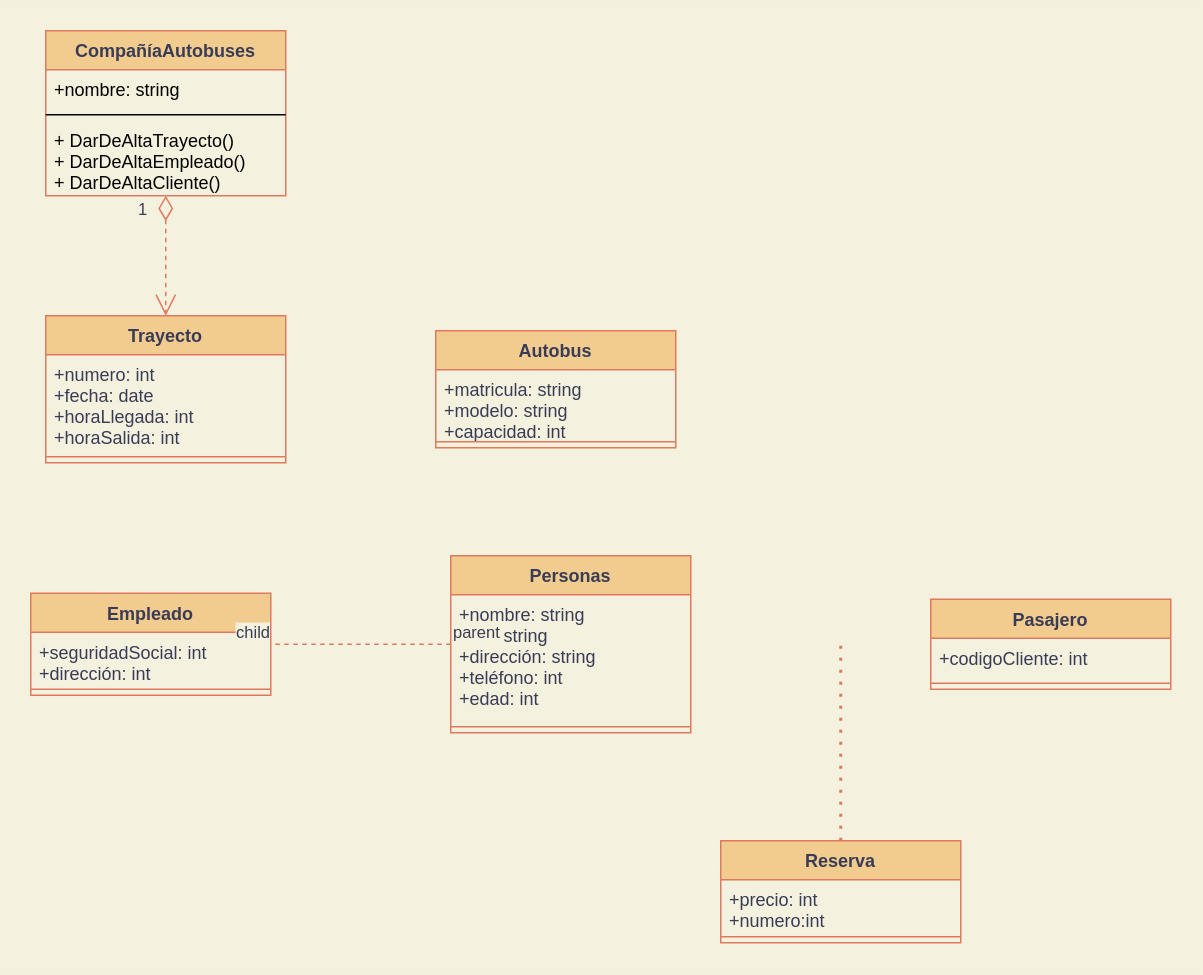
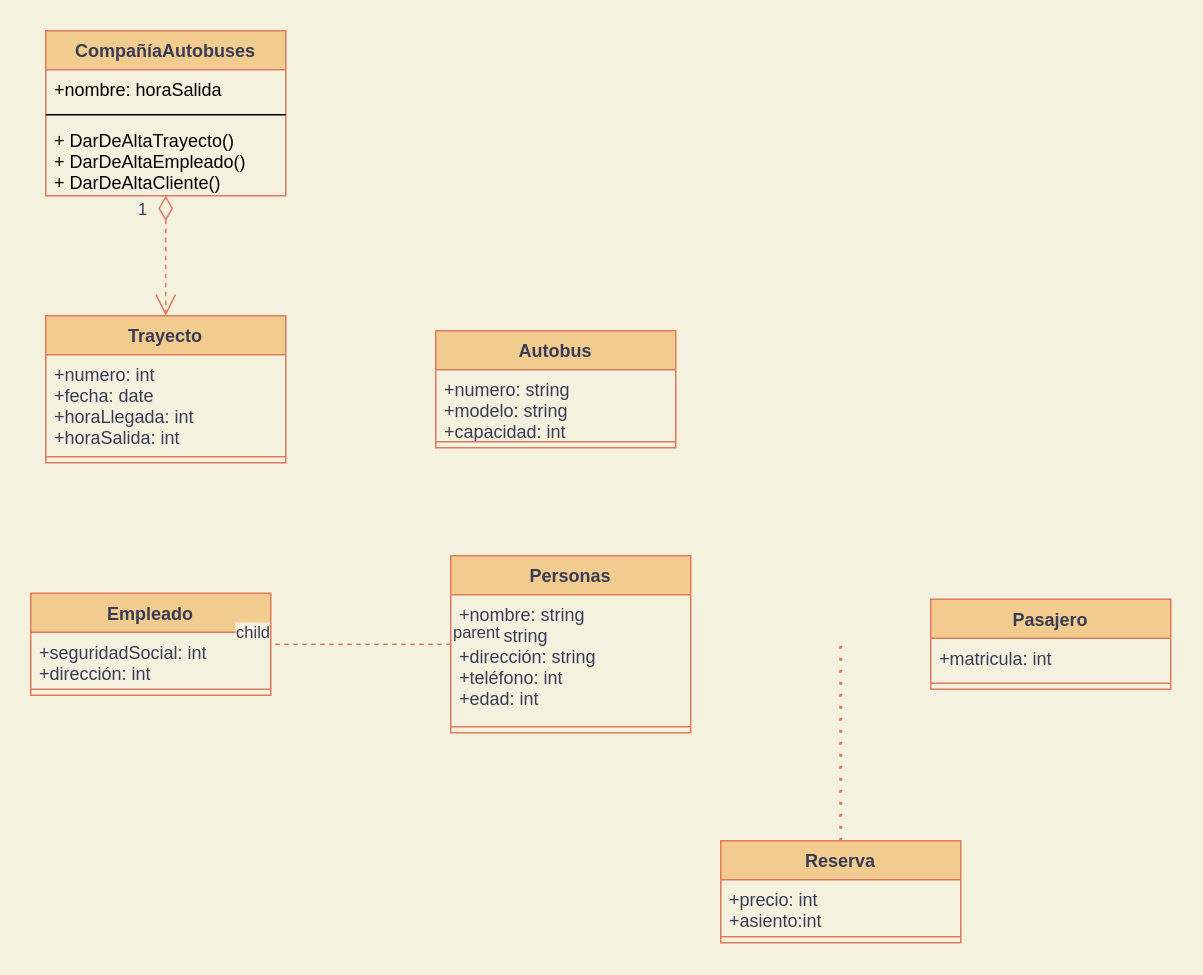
node "+nombre: string": label "+nombre: string" -> "+nombre: horaSalida"
node "+matricula: string +modelo: string +capacidad: int": label "+matricula: string +modelo: string +capacidad: int" -> "+numero: string +modelo: string +capacidad: int"
node "+codigoCliente: int": label "+codigoCliente: int" -> "+matricula: int"
node "+precio: int +numero:int": label "+precio: int +numero:int" -> "+precio: int +asiento:int"
